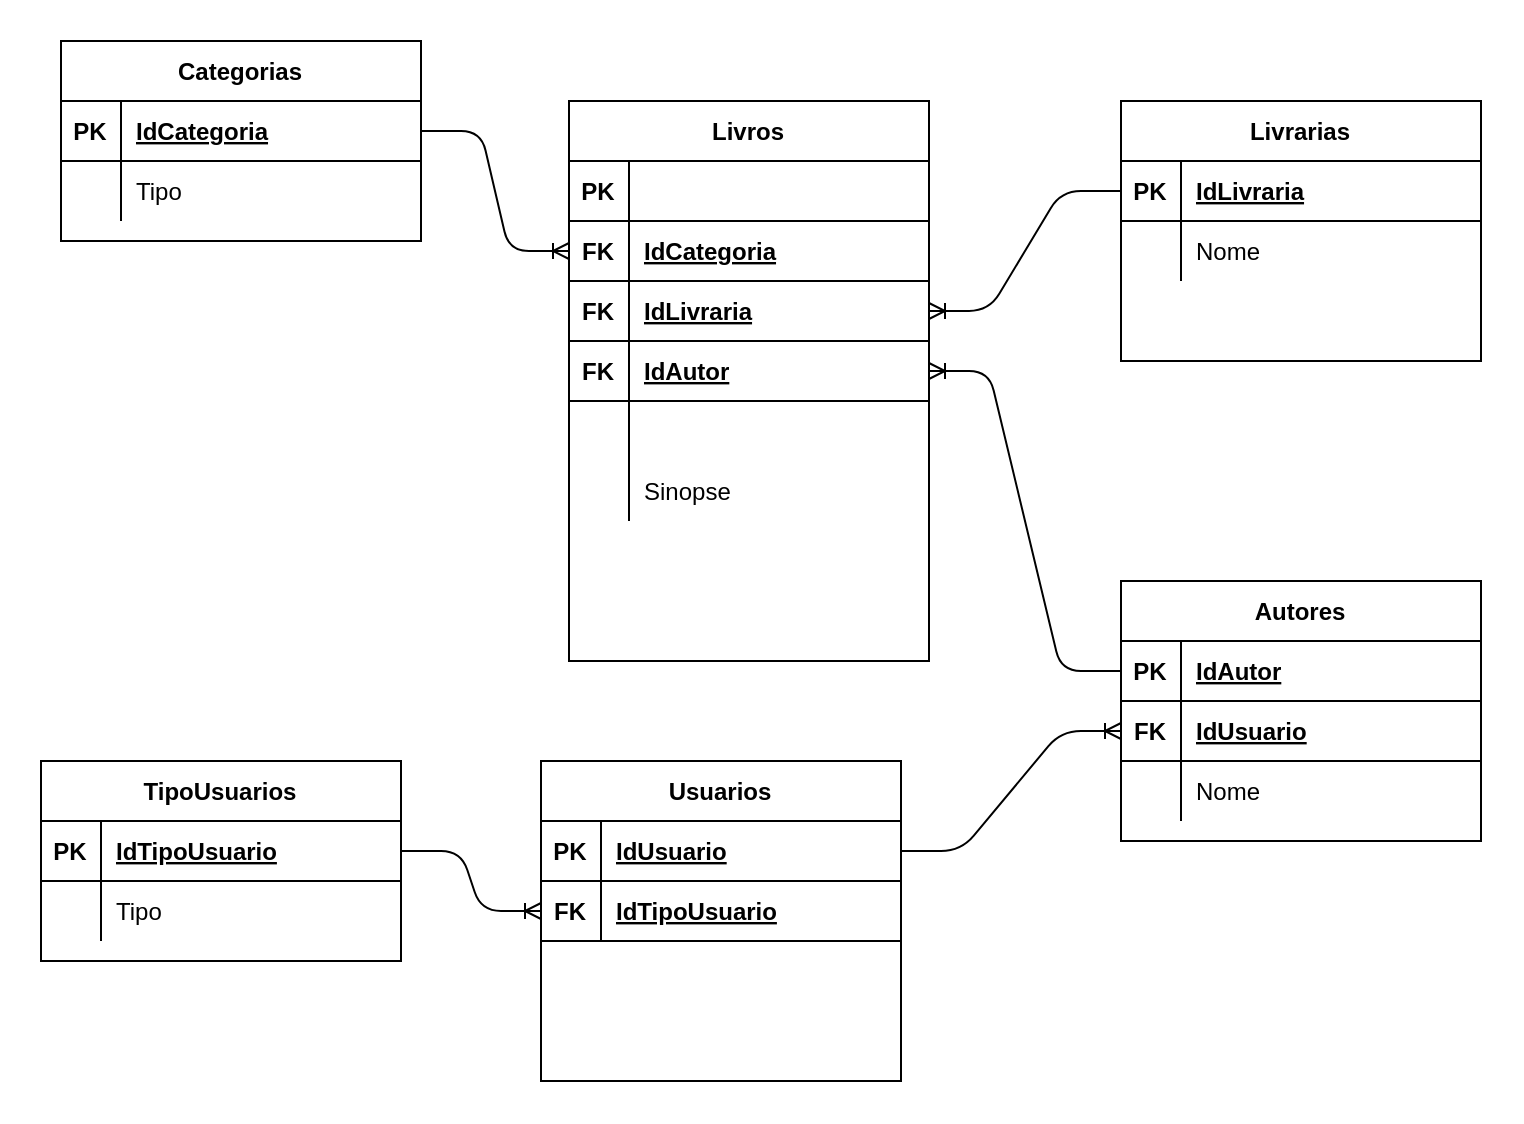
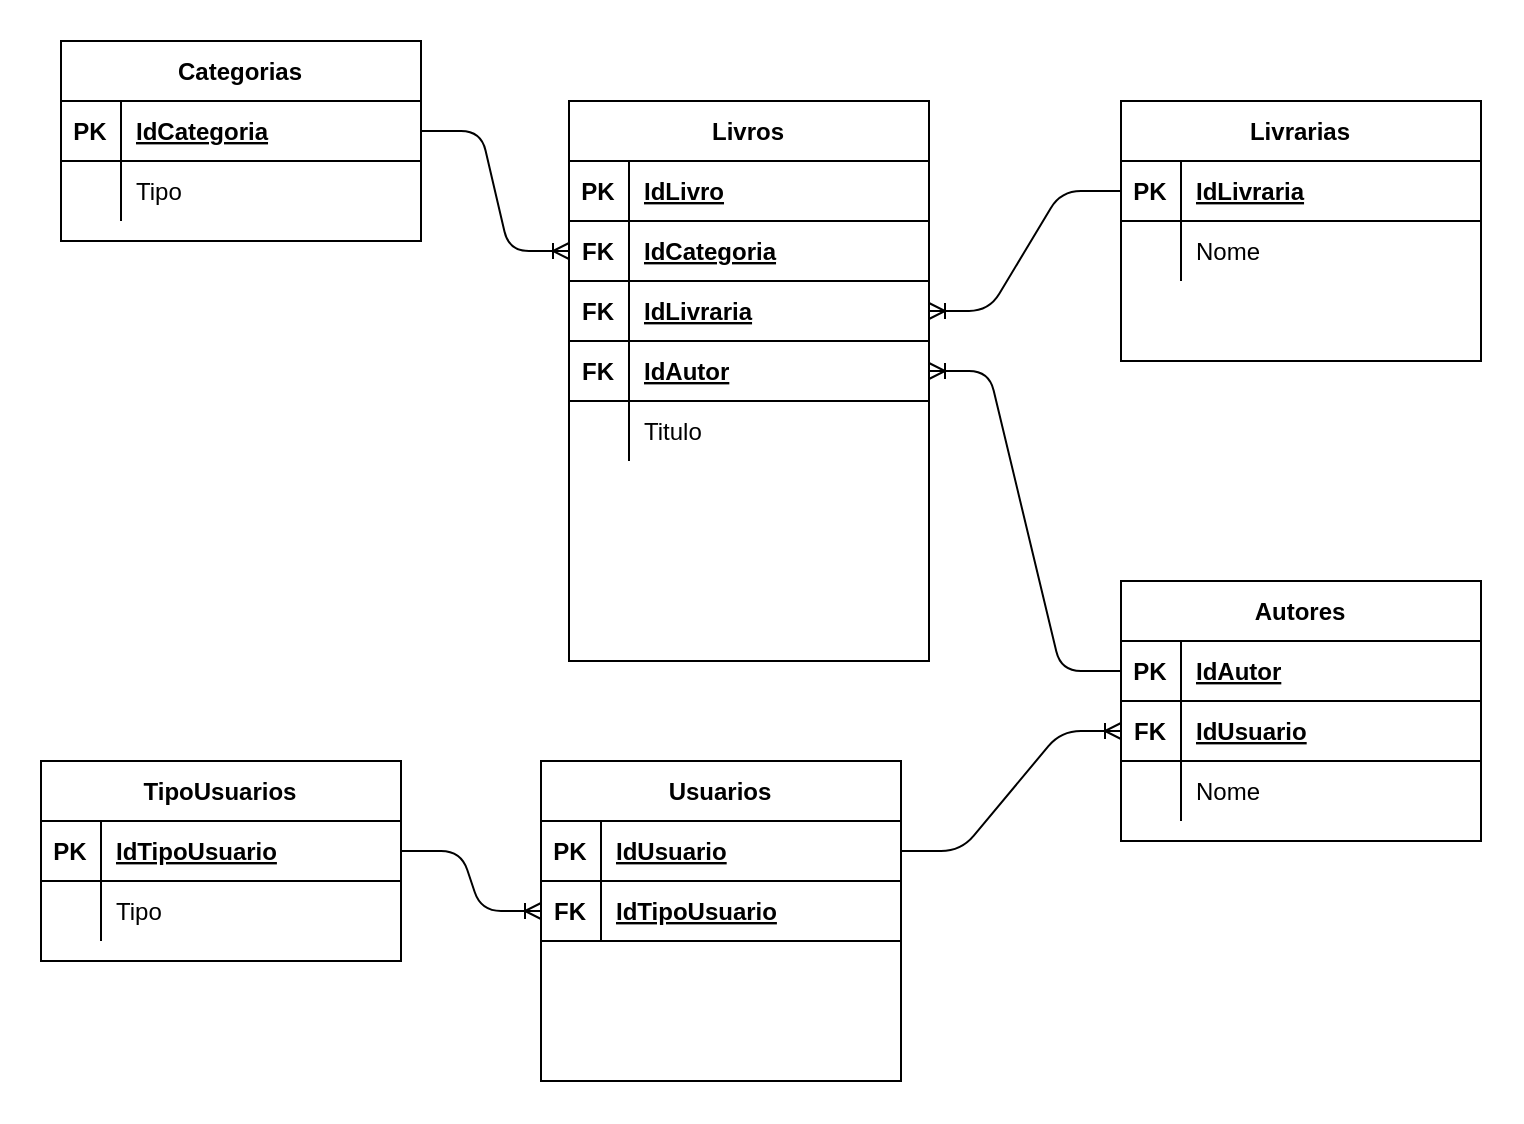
node "IdLivro": added
node "Titulo": added
node "Sinopse": removed
